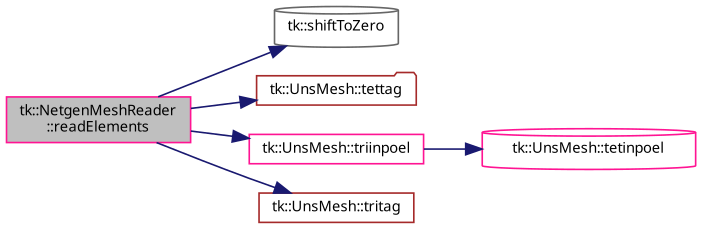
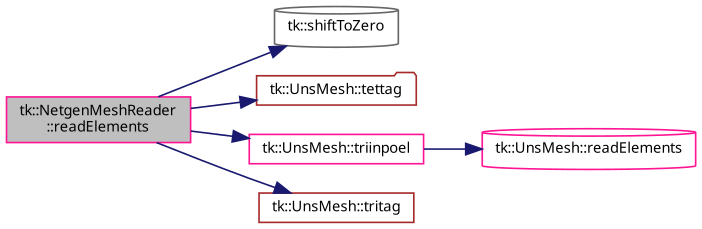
node "tk::UnsMesh::tetinpoel": label "tk::UnsMesh::tetinpoel" -> "tk::UnsMesh::readElements"
